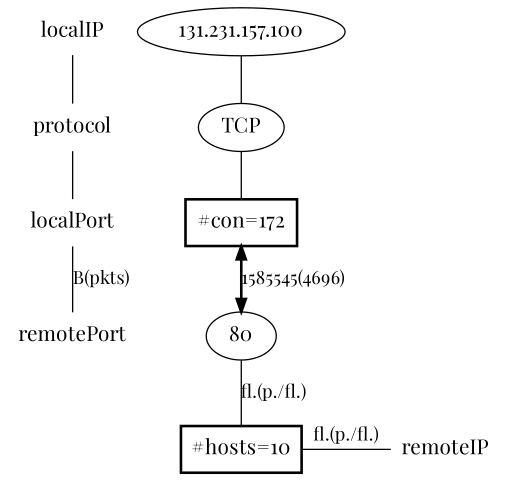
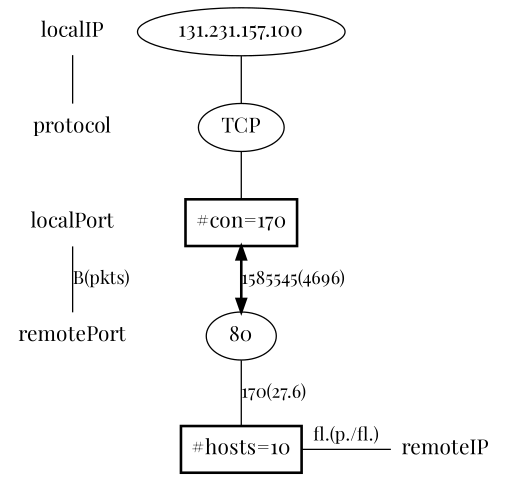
edge "protocol" -- "localPort": removed
node "#con=172": label "#con=172" -> "#con=170"
edge "80" -- "#hosts=10": label "fl.(p./fl.)" -> "170(27.6)"
